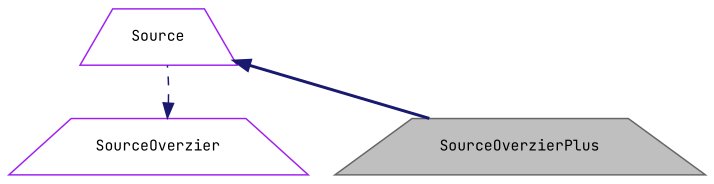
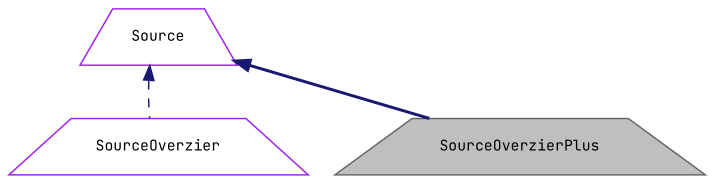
edge "Source" -> "SourceOverzier": reversed
